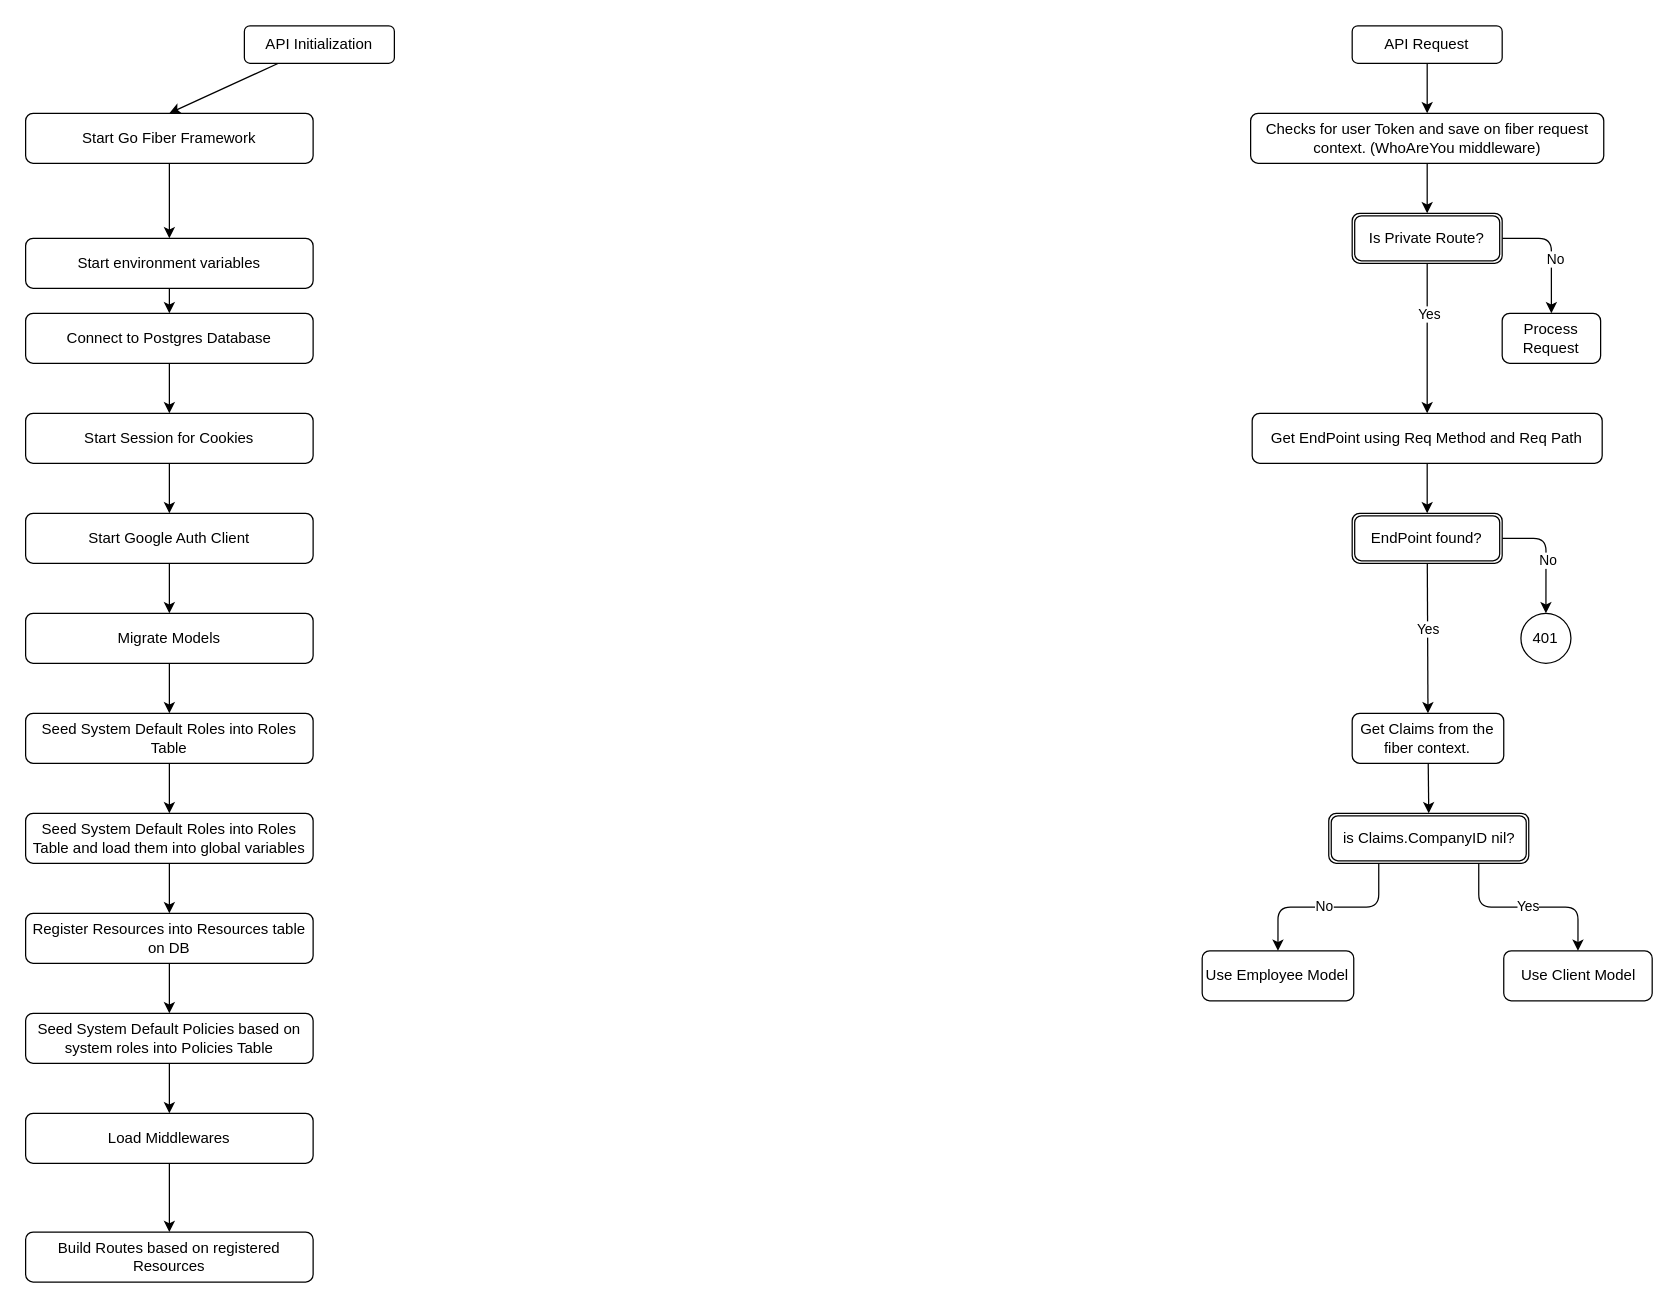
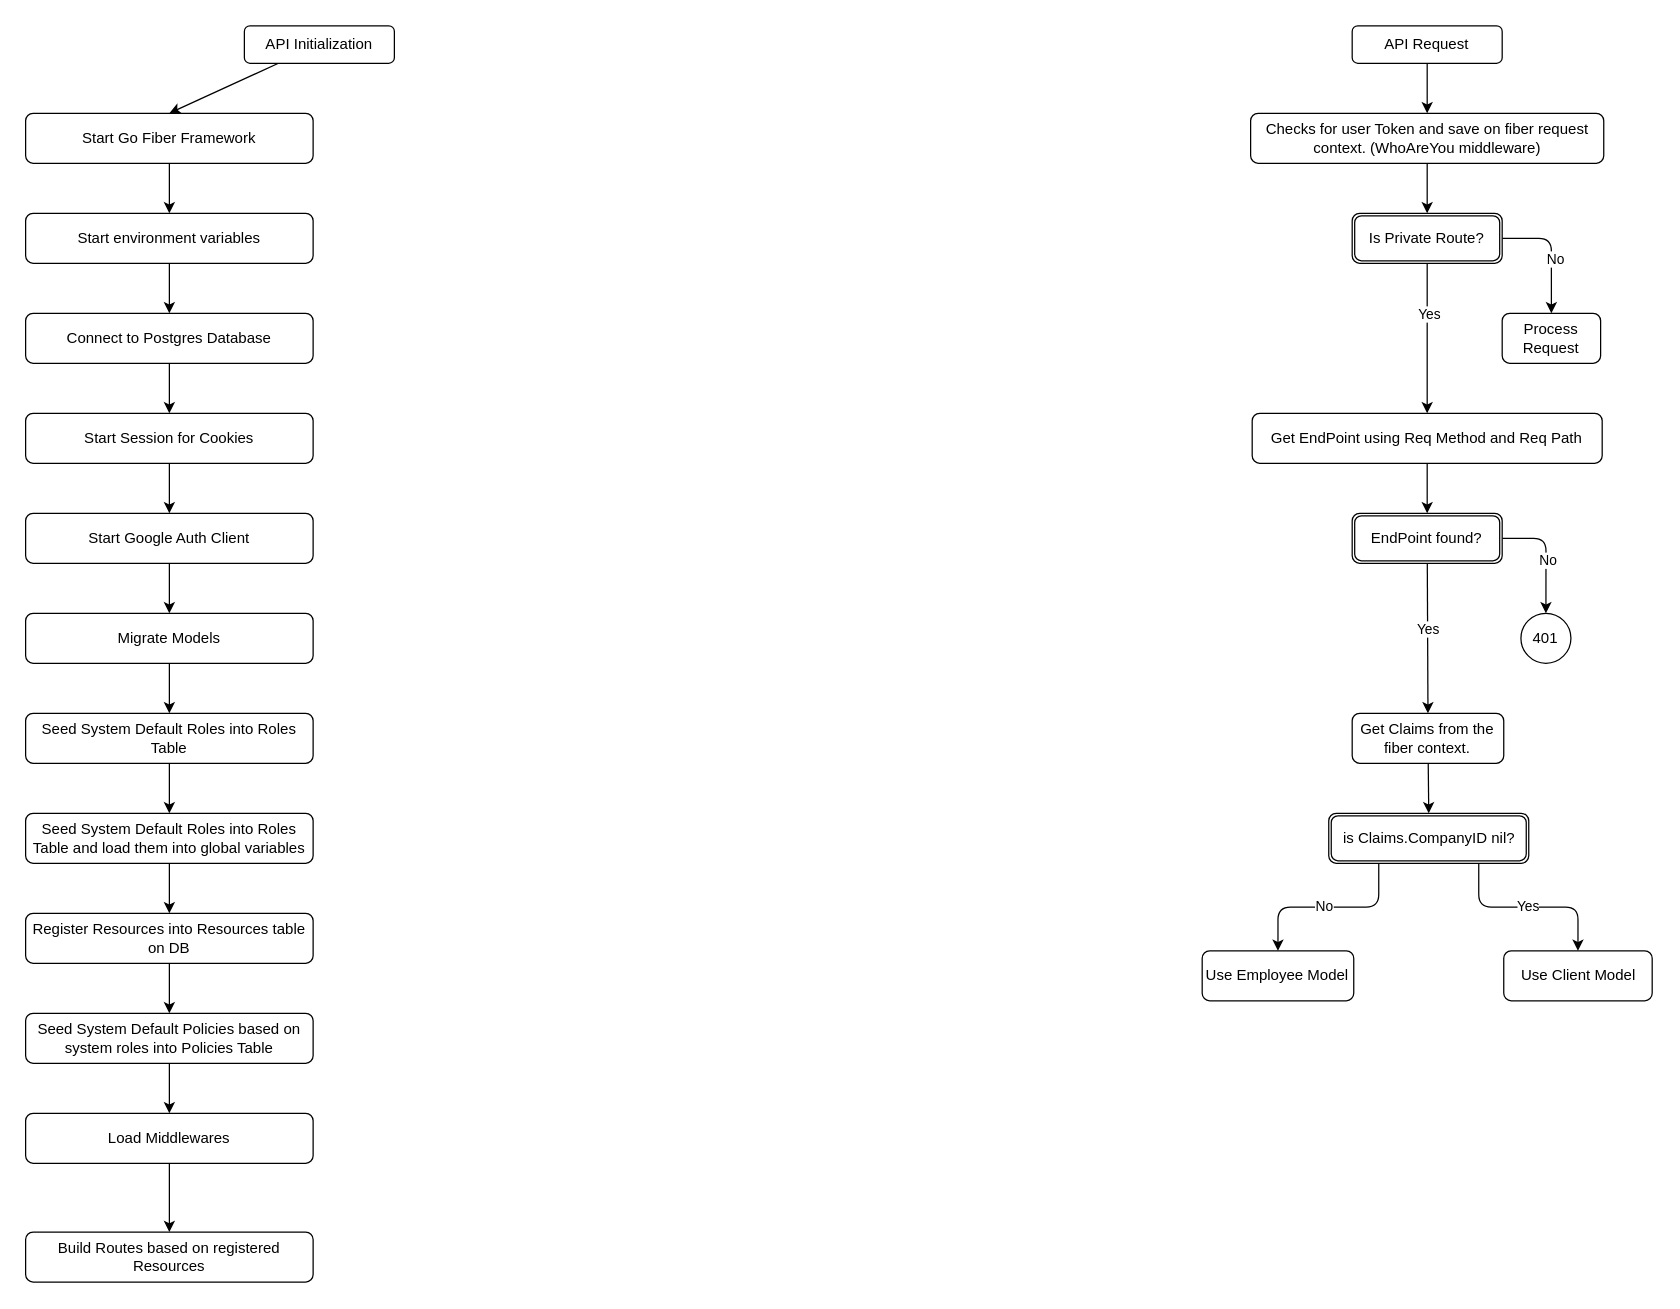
node "Start environment variables": moved (169, 263) -> (169, 238)
